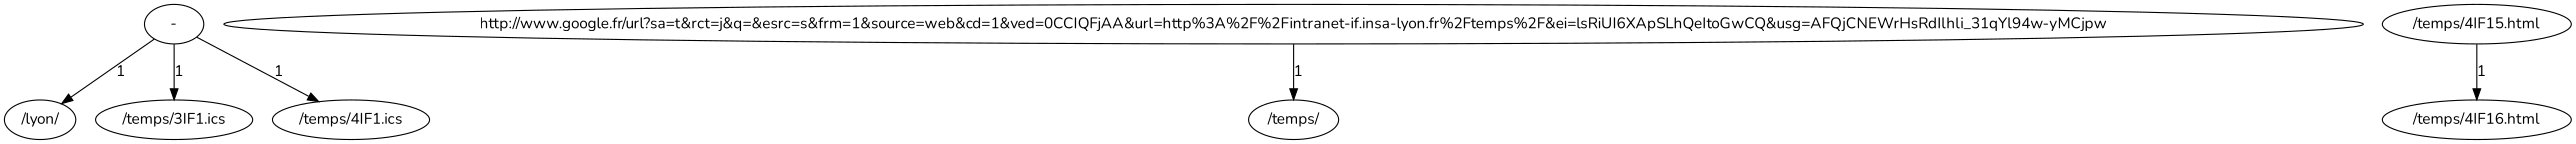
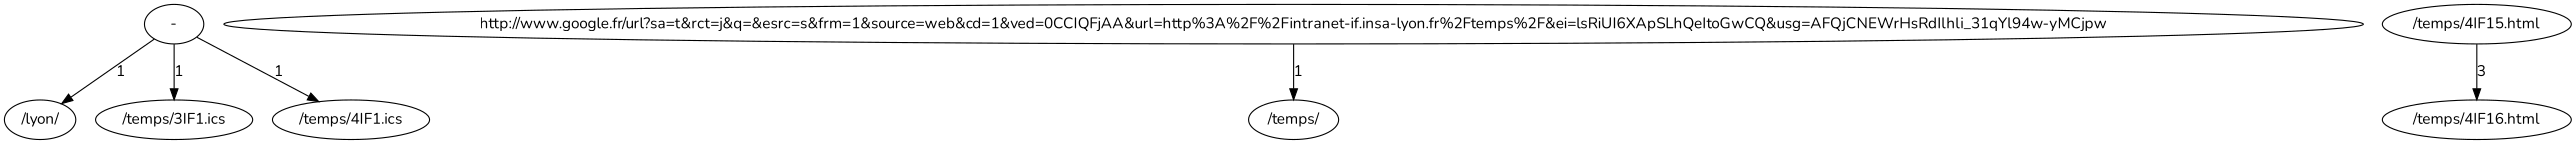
edge "/temps/4IF15.html" -> "/temps/4IF16.html": label "1" -> "3"
